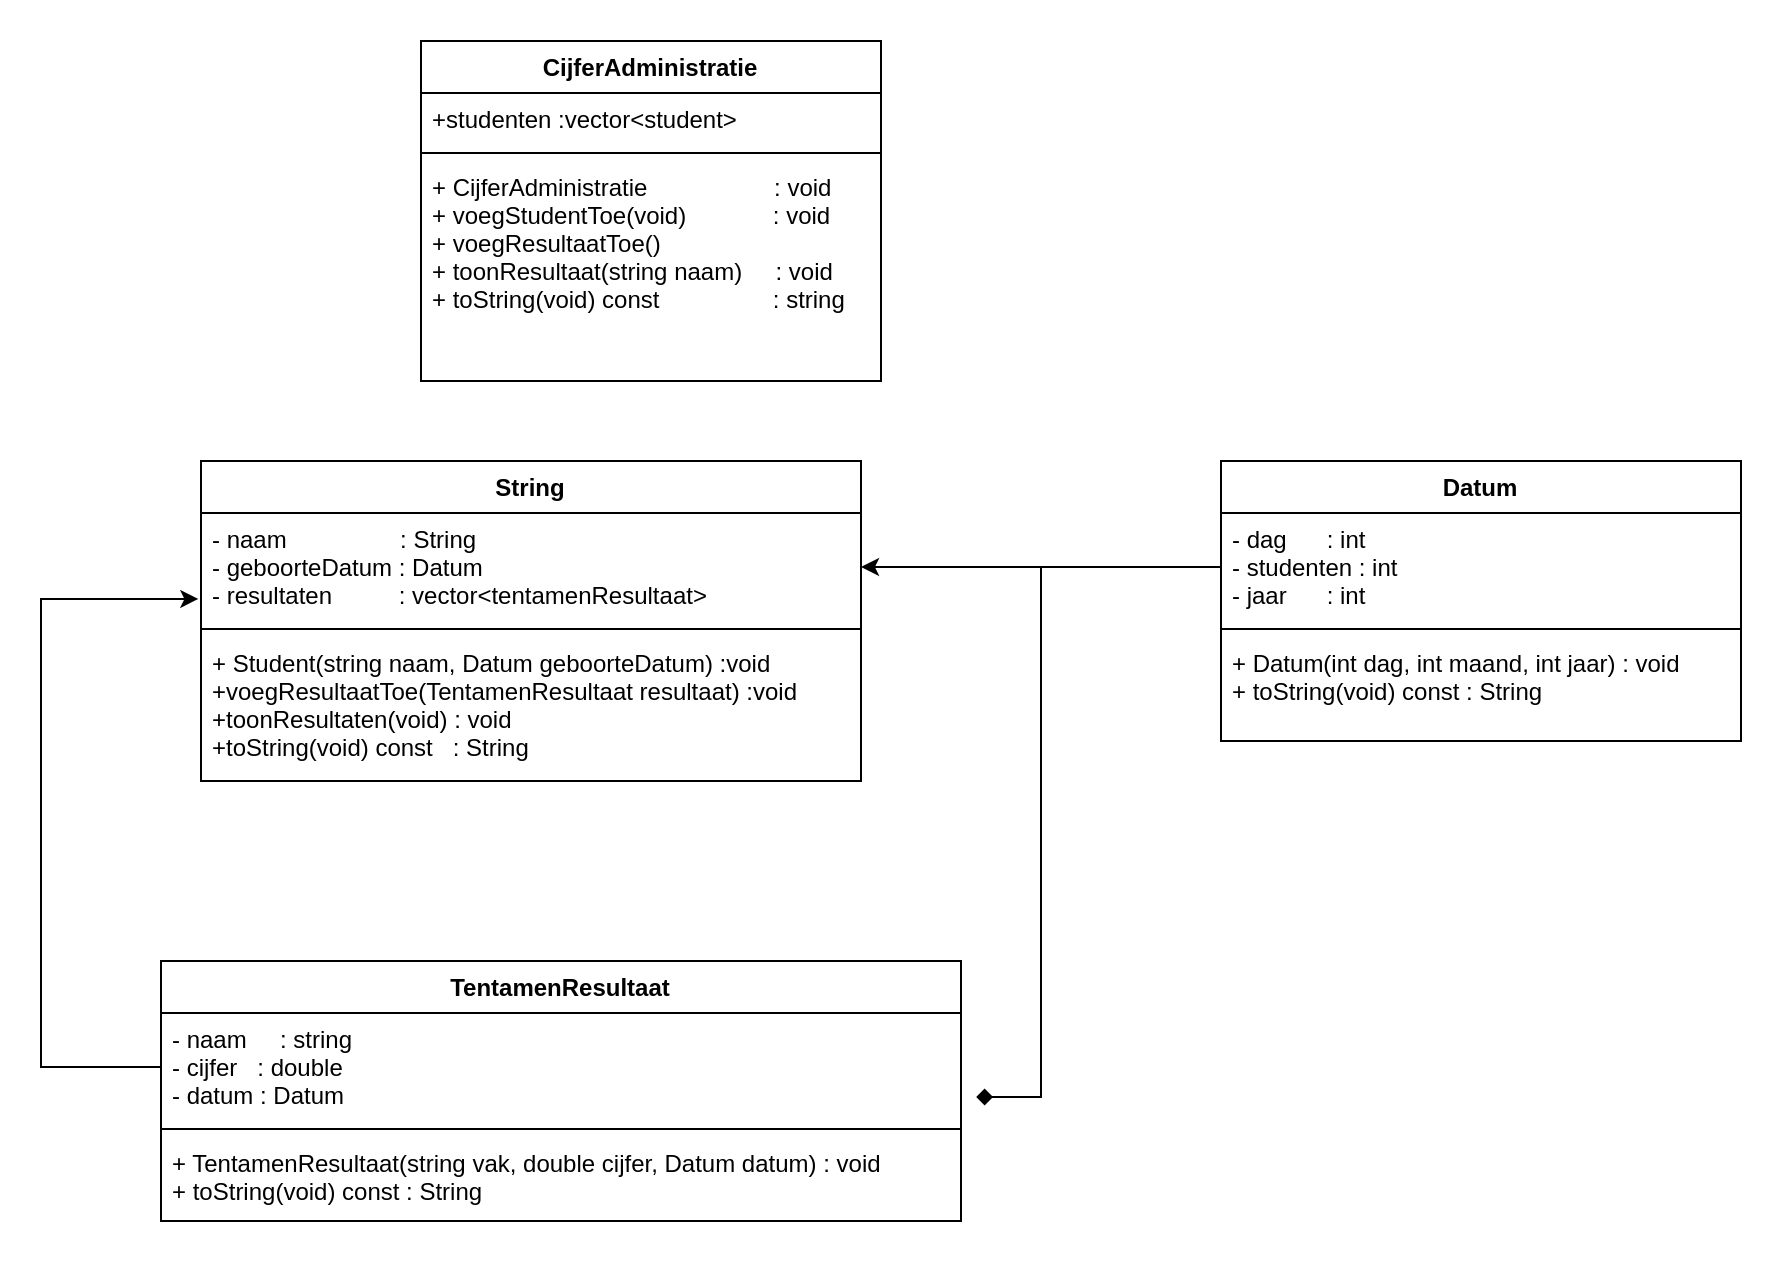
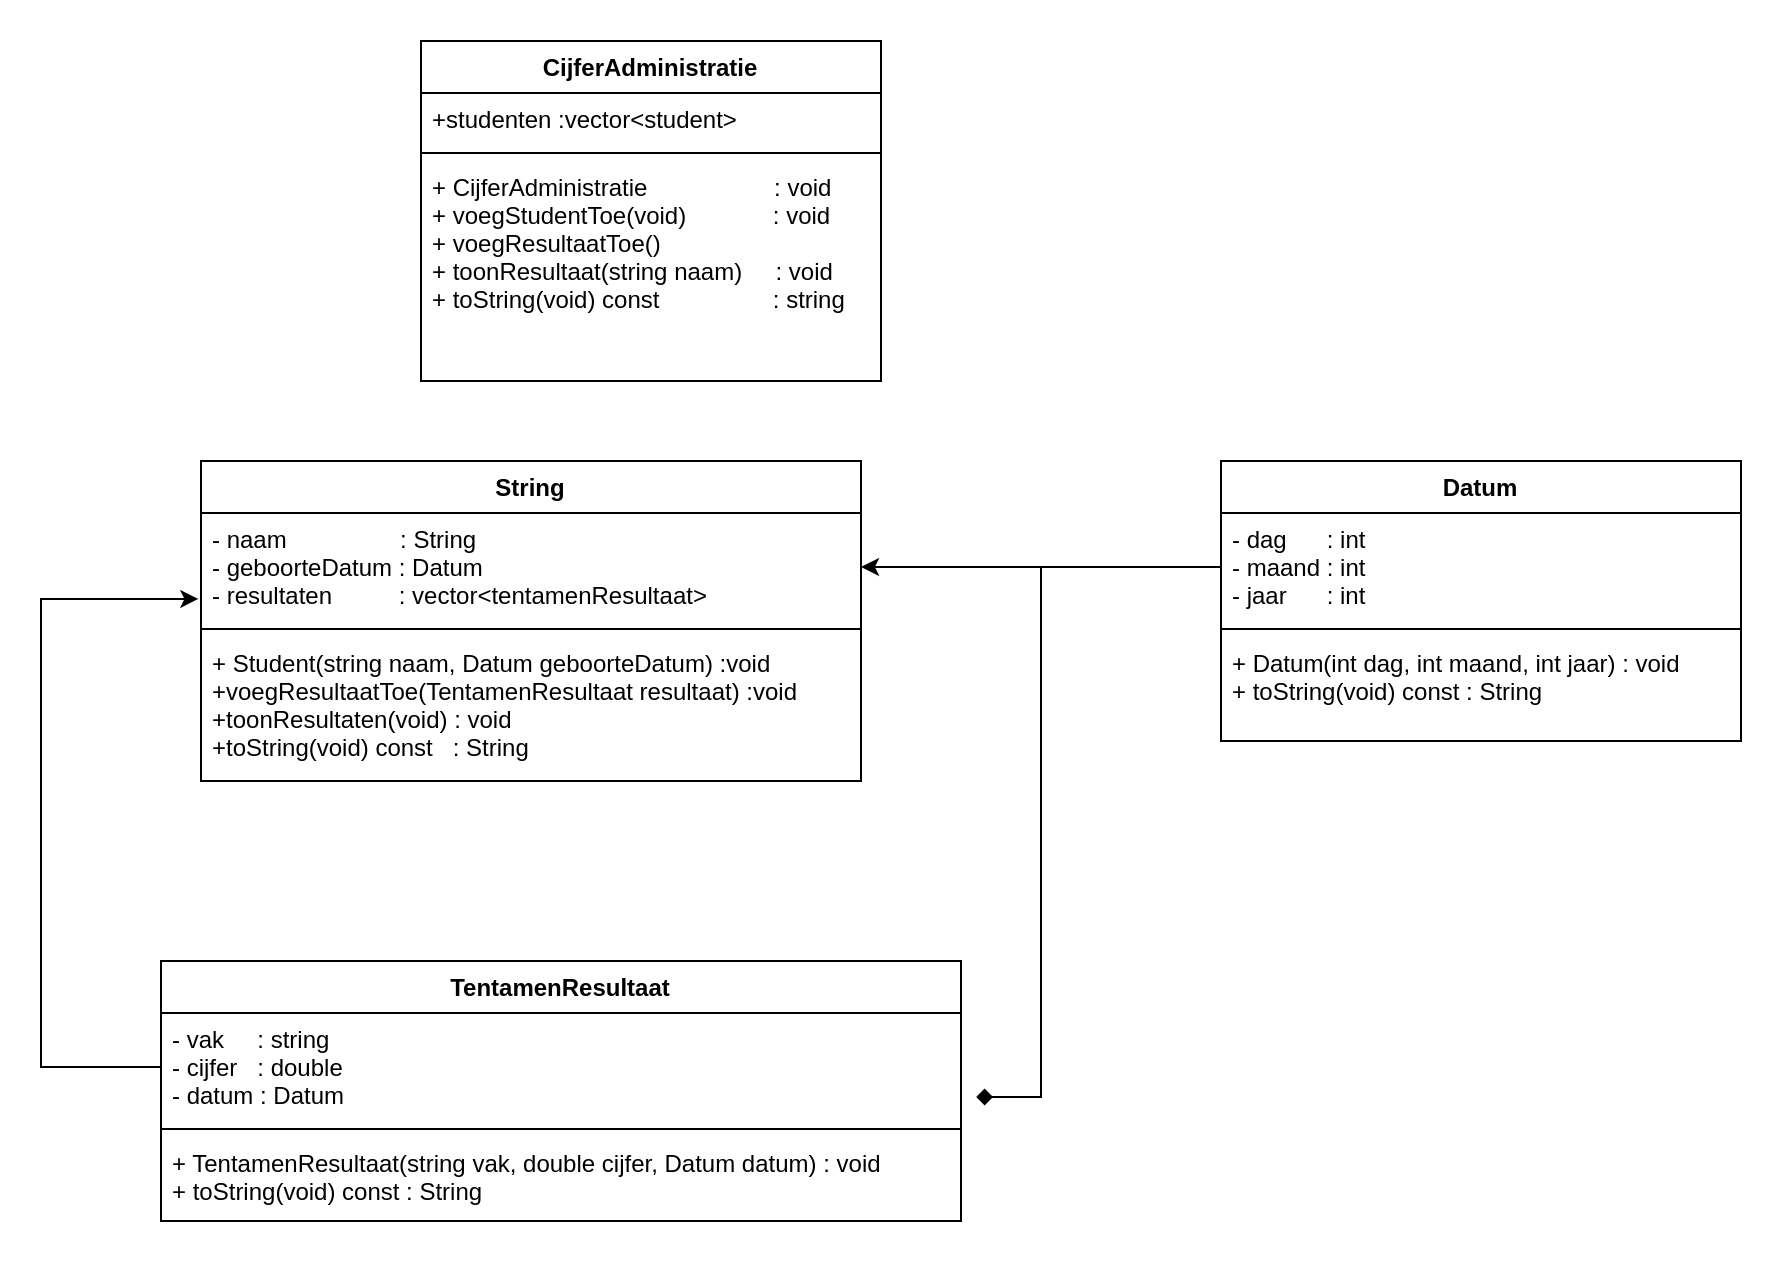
node "- dag : int - studenten : int - jaar : int": label "- dag : int - studenten : int - jaar : int" -> "- dag : int - maand : int - jaar : int"
node "- naam : string - cijfer : double - datum : Datum": label "- naam : string - cijfer : double - datum : Datum" -> "- vak : string - cijfer : double - datum : Datum"
